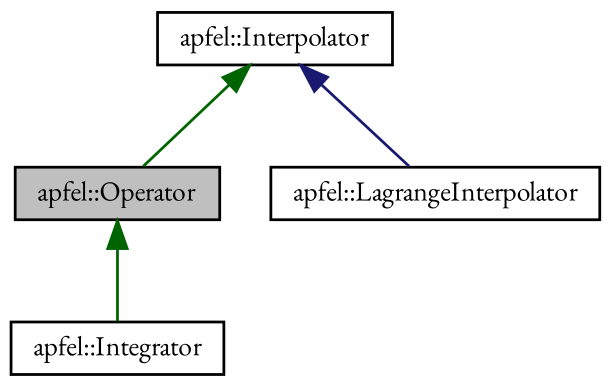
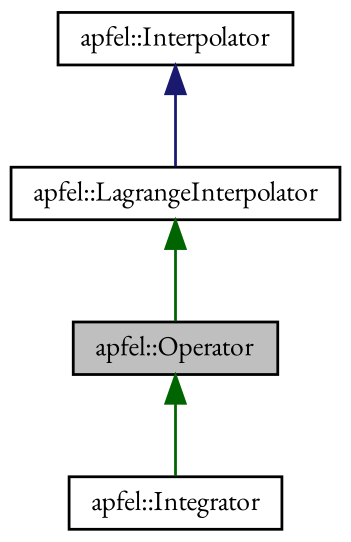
edge "apfel::Operator" -> "apfel::Interpolator": now "apfel::Operator" -> "apfel::LagrangeInterpolator"
